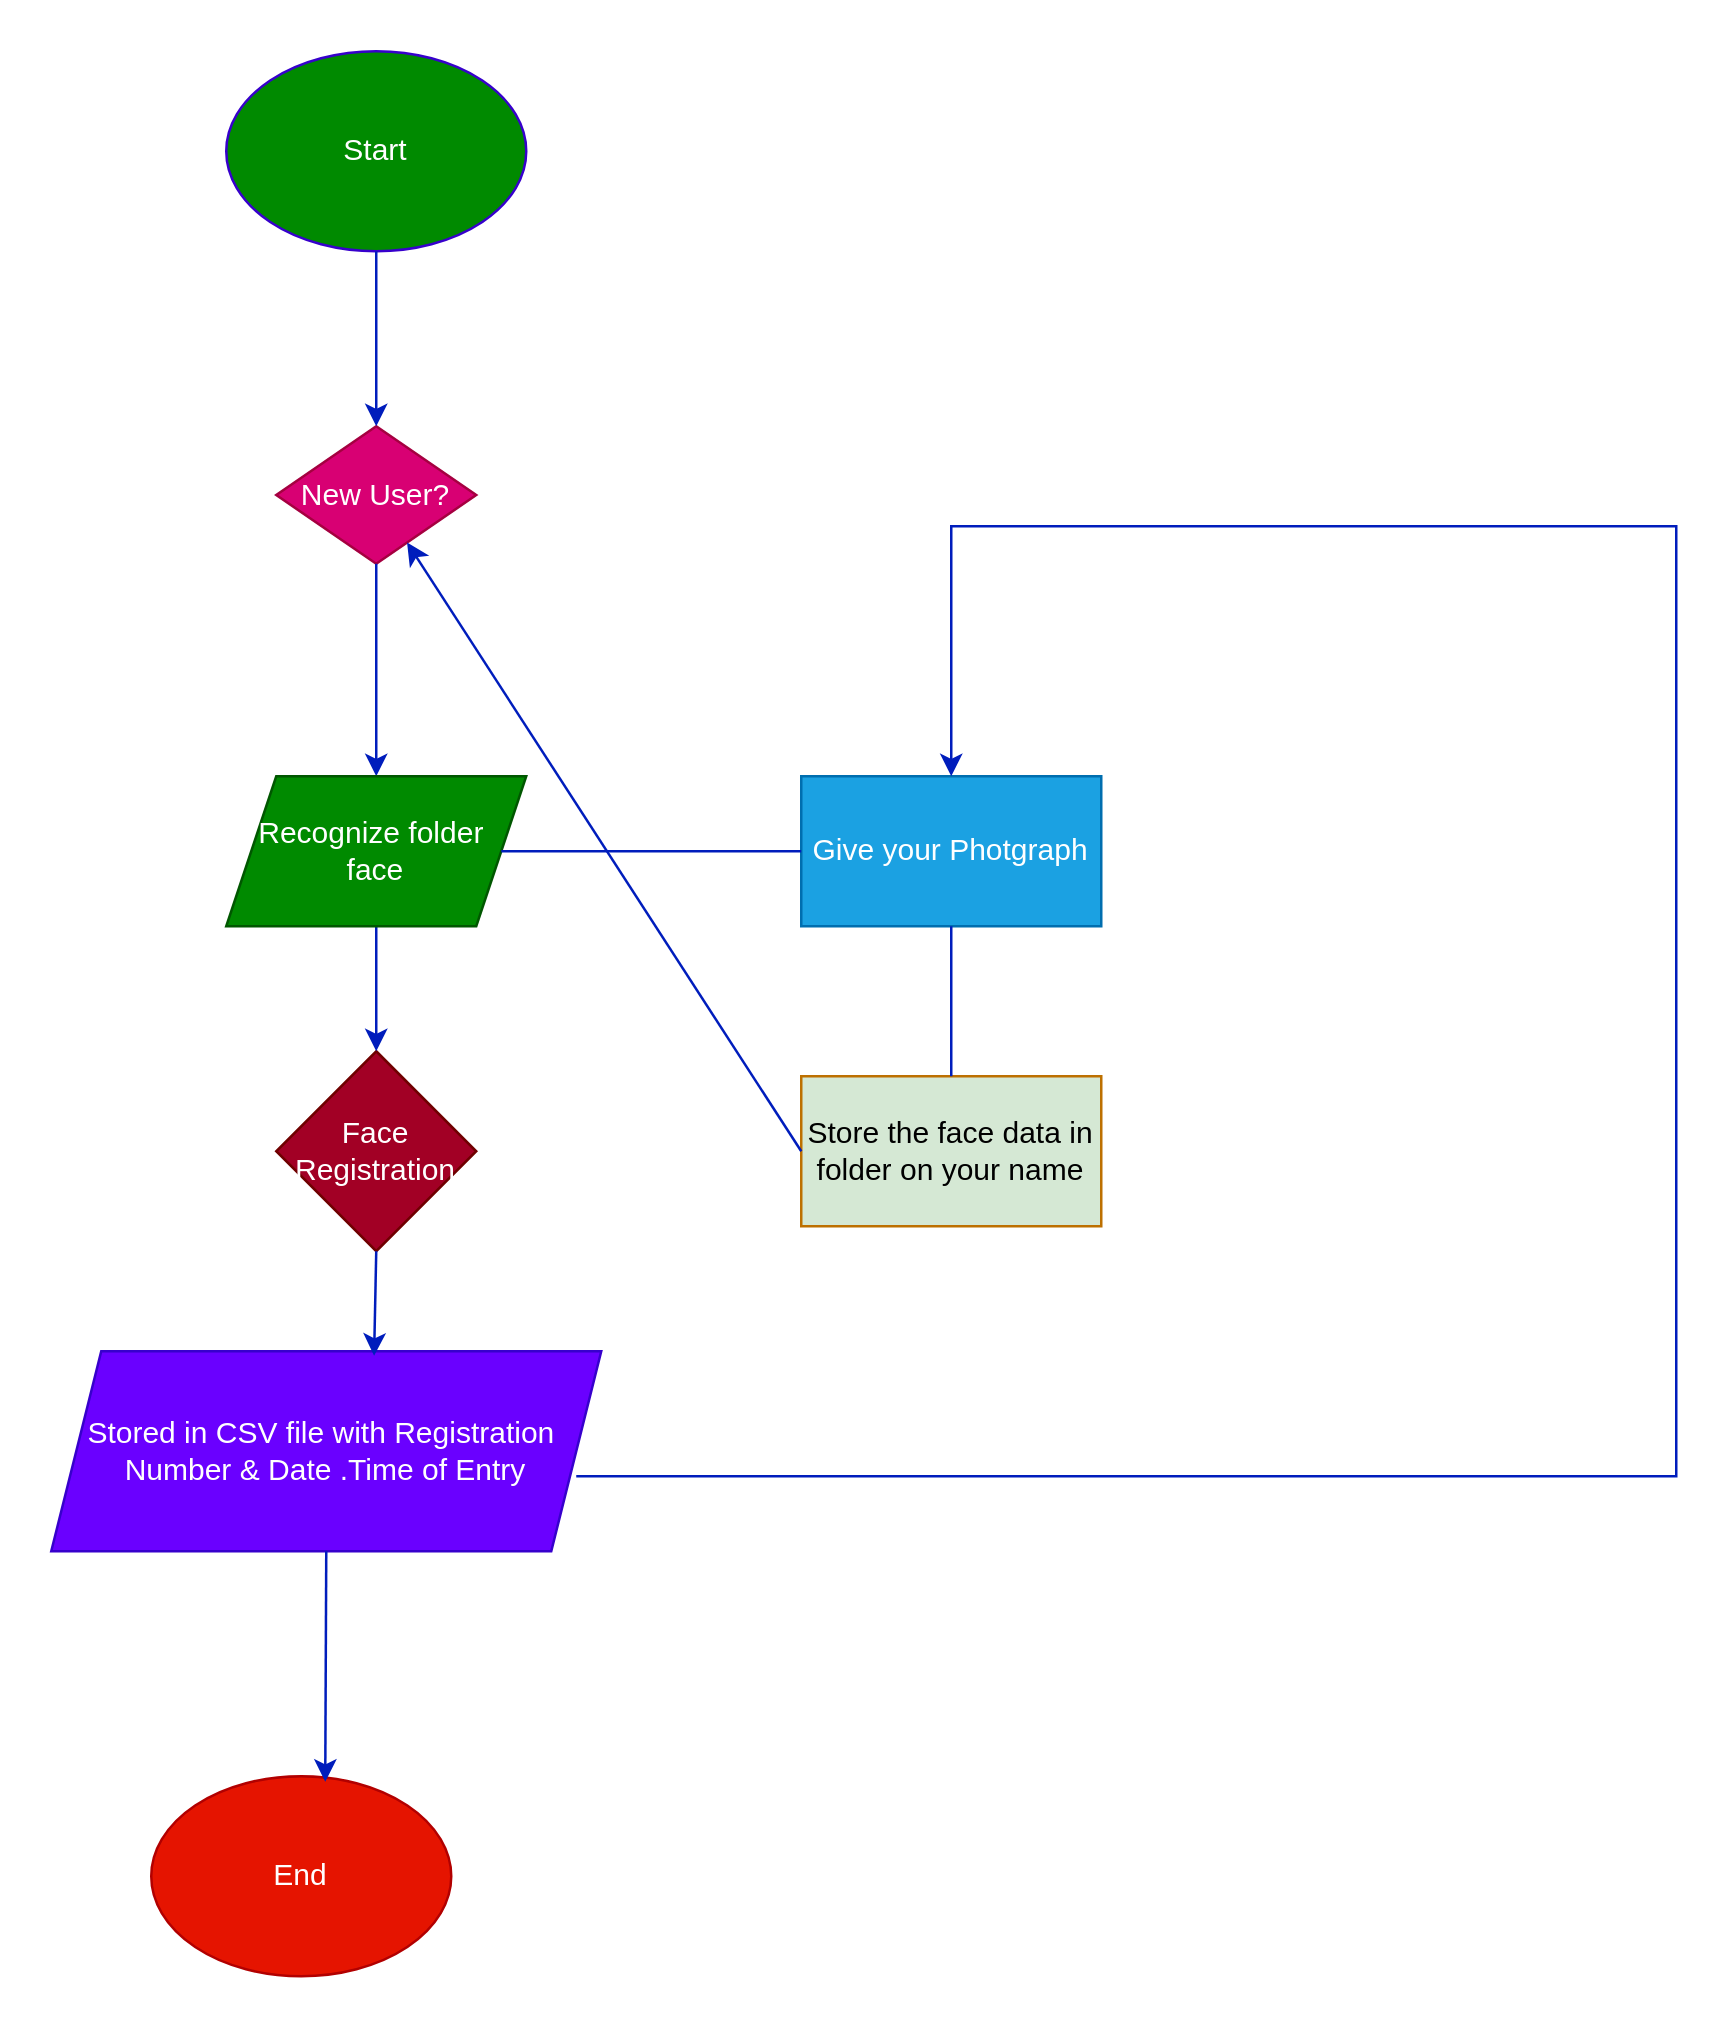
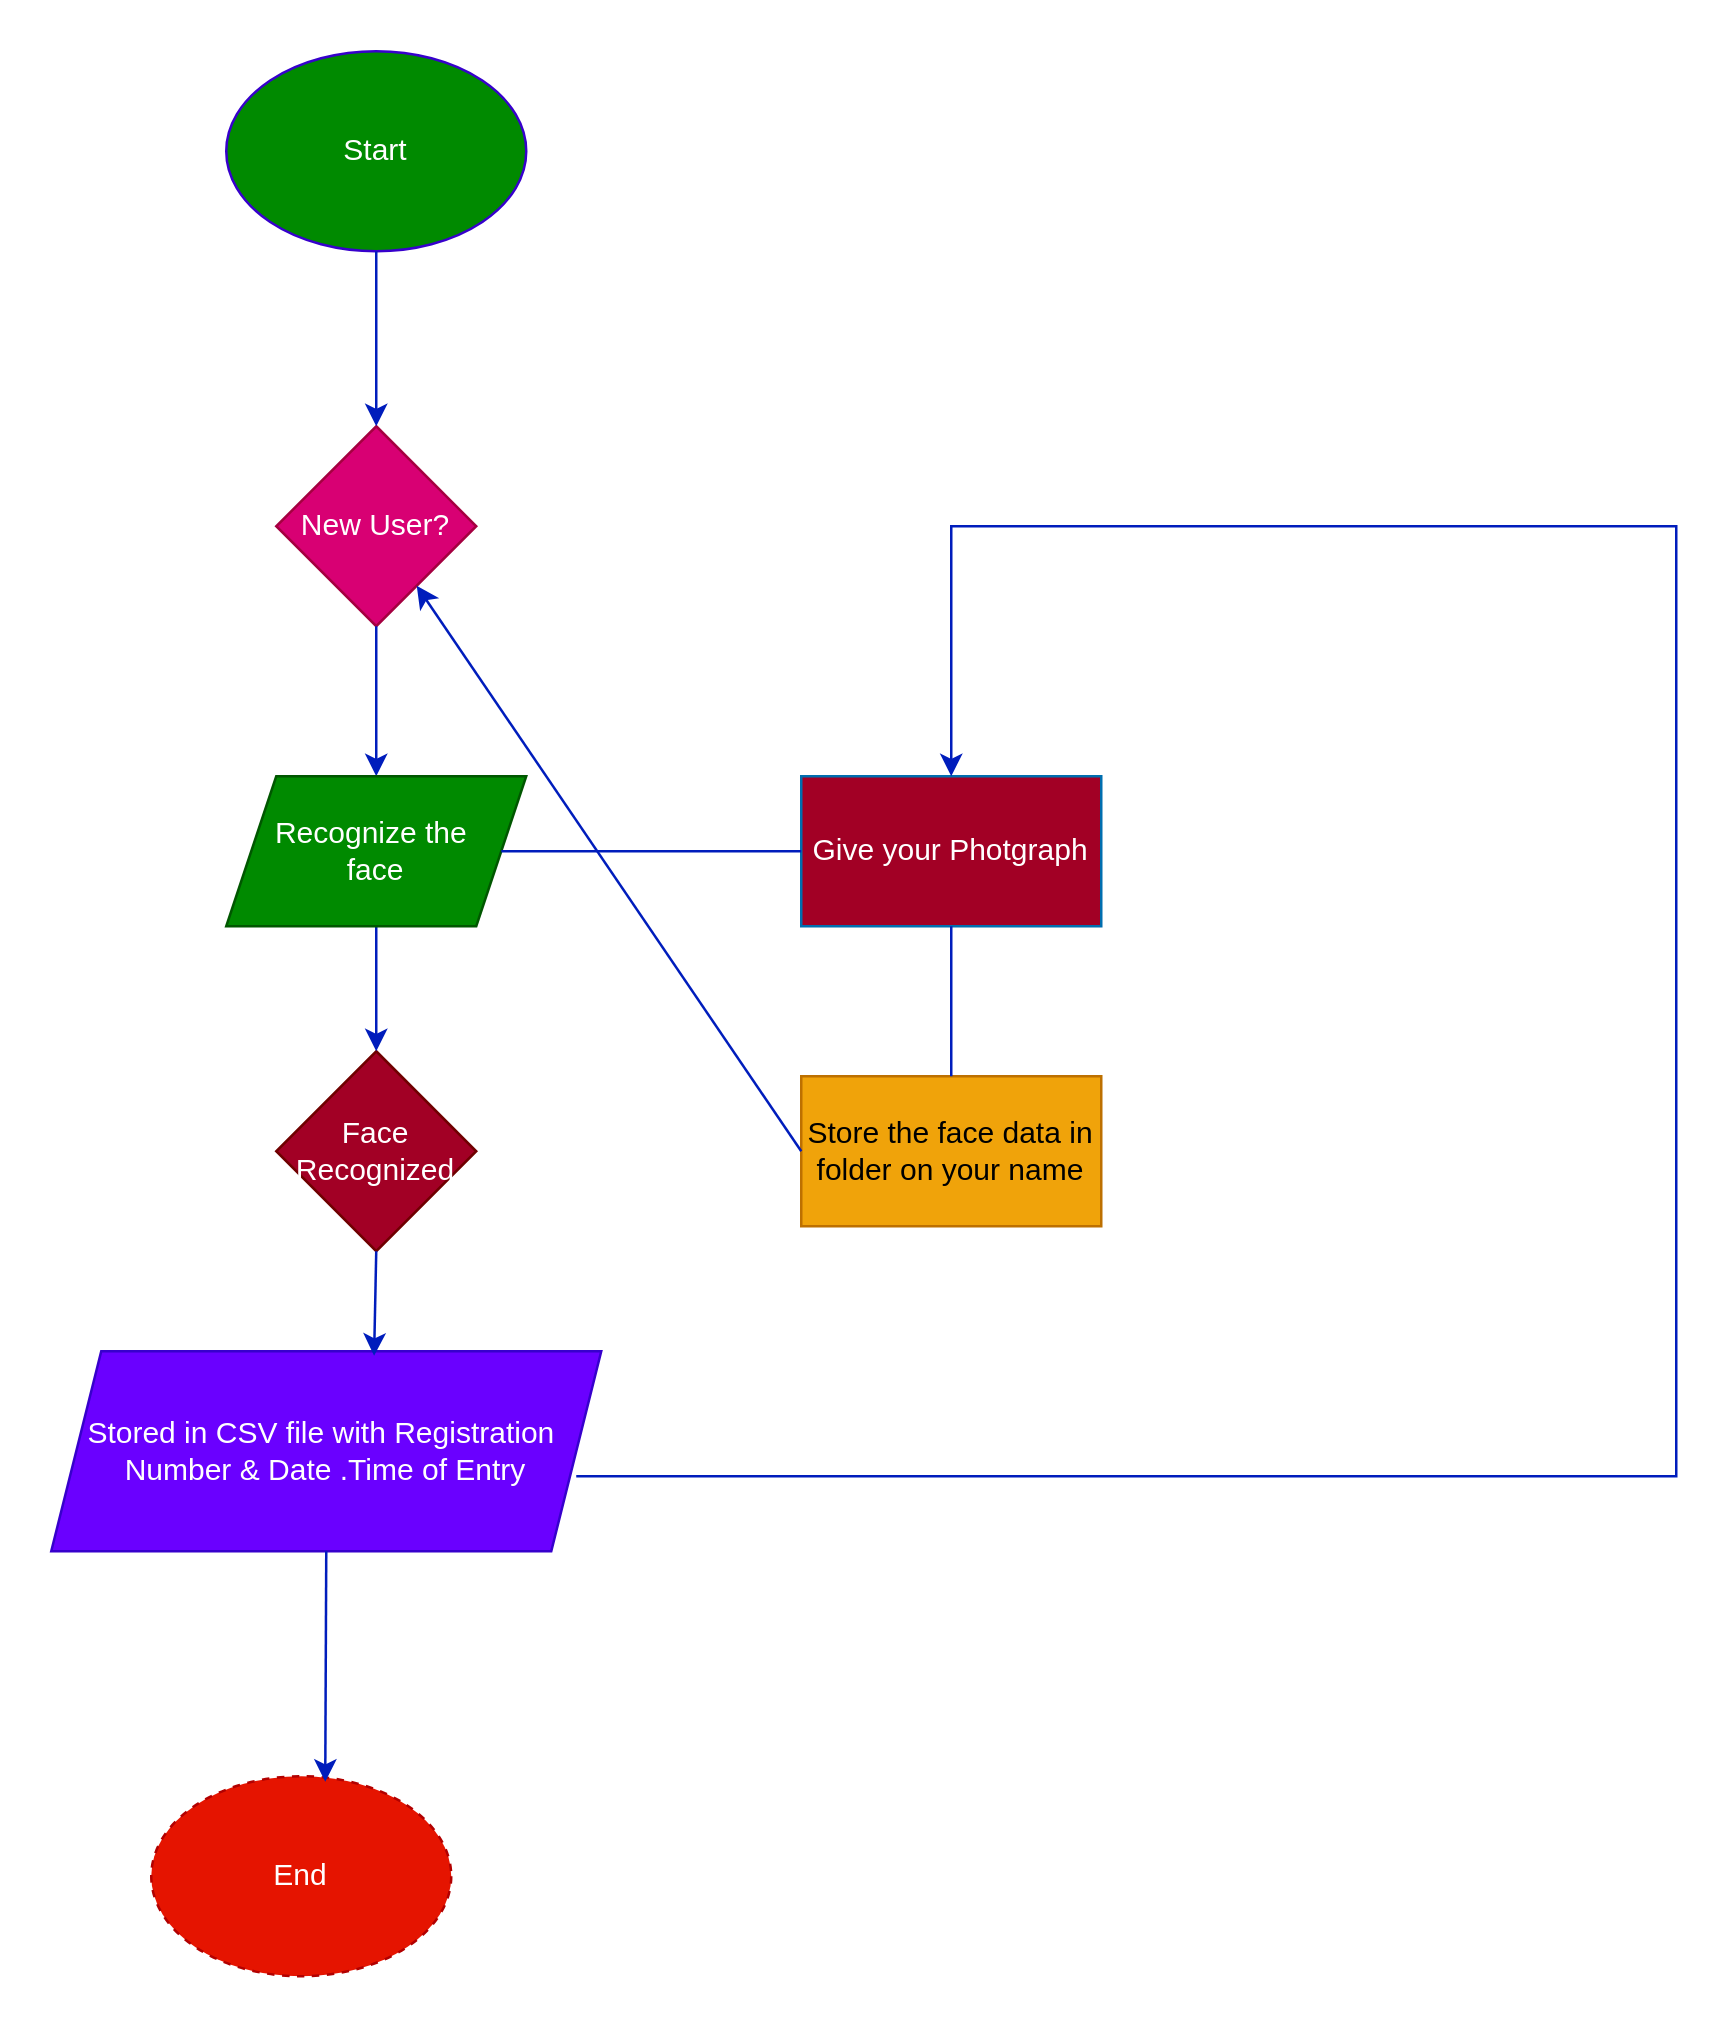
node "New User?": size 200x138 -> 200x200
node "Recognize folder face": label "Recognize folder face" -> "Recognize the face"
node "Give your Photgraph": fillcolor #1ba1e2 -> #a20025
node "Face Registration": label "Face Registration" -> "Face Recognized"
node "Store the face data in folder on your name": fillcolor #d5e8d4 -> #f0a30a
node "End": style solid -> dashed
